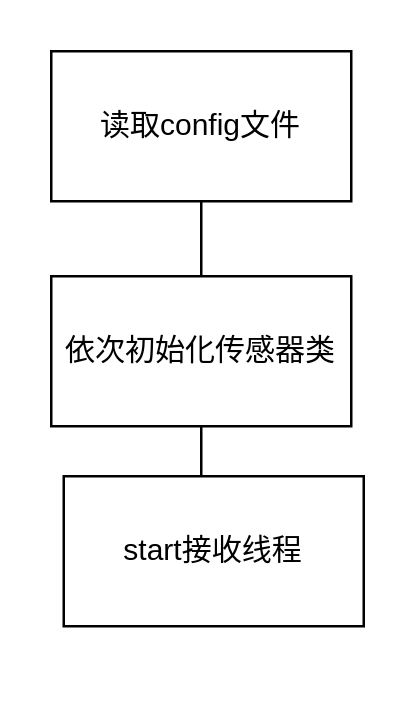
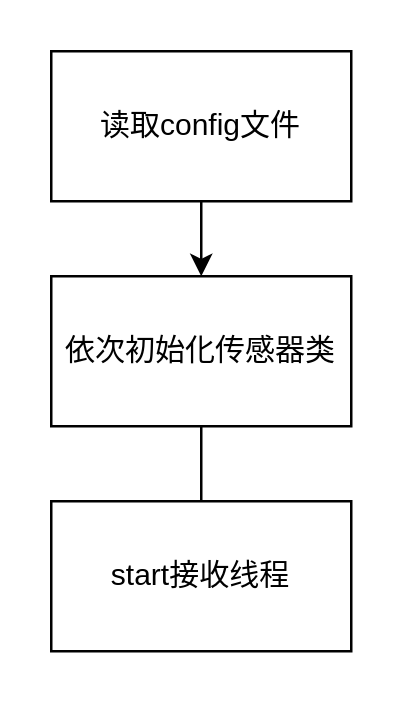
edge "读取config文件" -- "依次初始化传感器类": arrowhead none -> classic
node "start接收线程": moved (214, 551) -> (201, 576)
